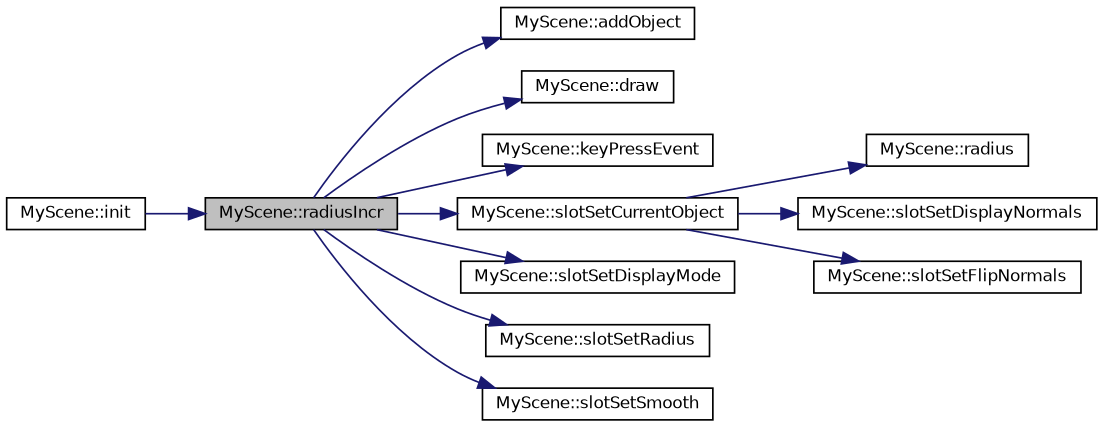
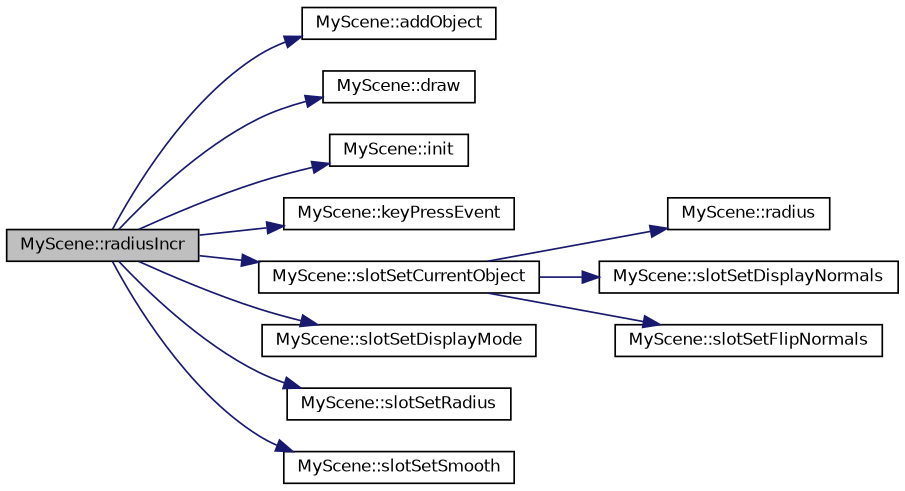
edge "MyScene::init" -> "MyScene::radiusIncr": reversed
